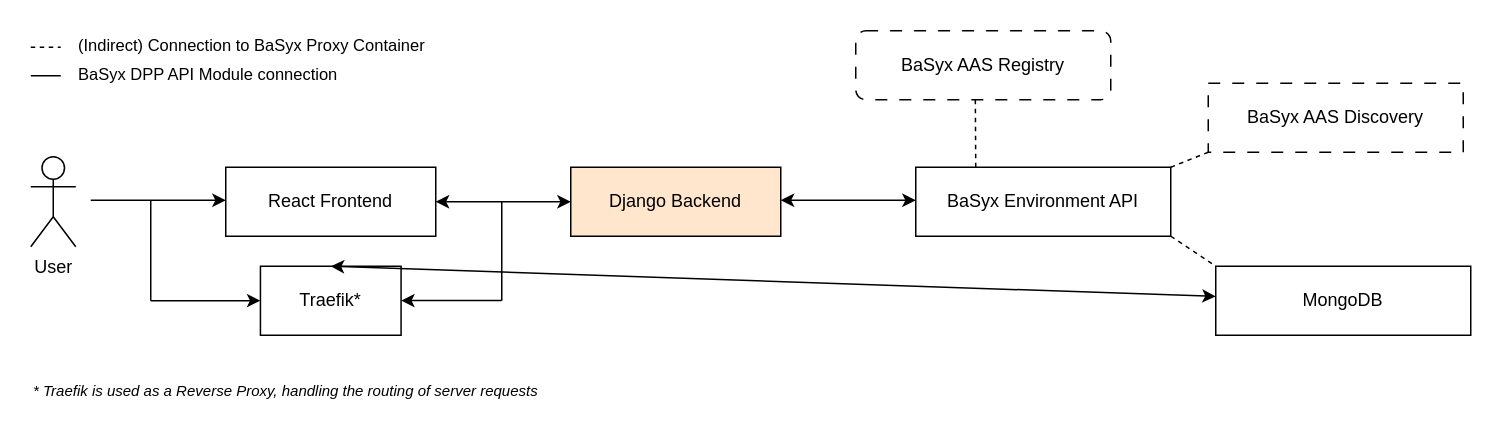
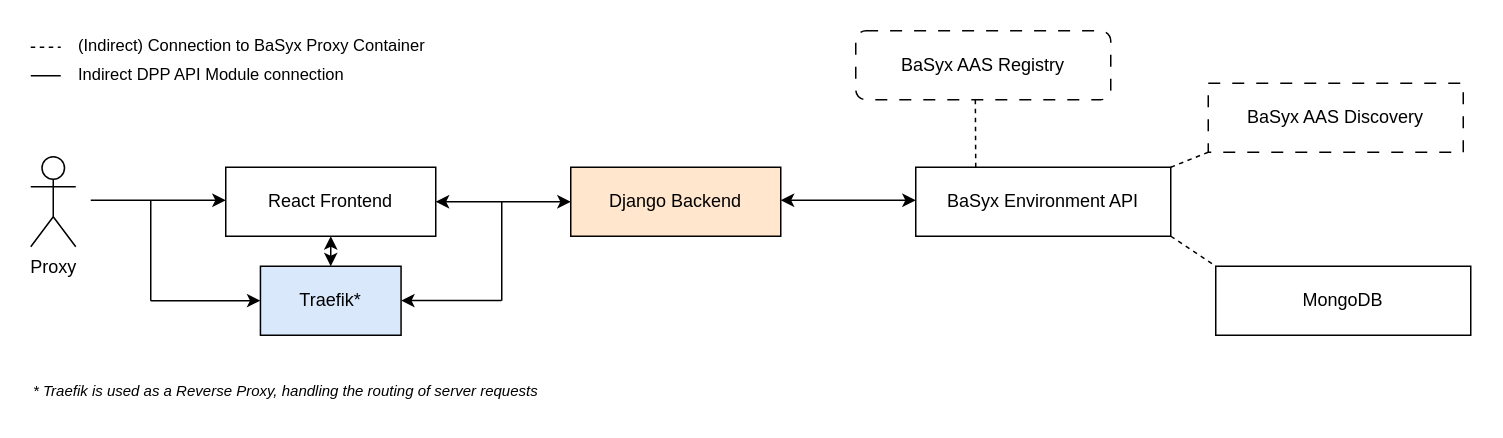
node "BaSyx DPP API Module connection": label "BaSyx DPP API Module connection" -> "Indirect DPP API Module connection"
node "User": label "User" -> "Proxy"
edge "Traefik*" -- "MongoDB": now "Traefik*" -- "React Frontend"
node "Traefik*": fillcolor #ffffff -> #dae8fc
